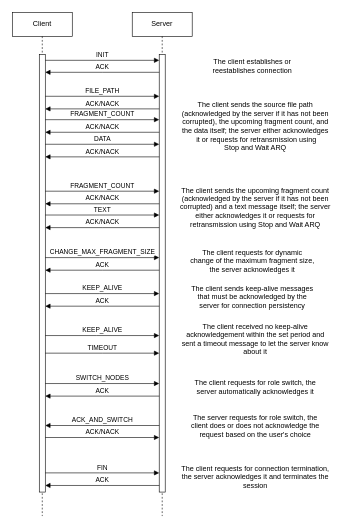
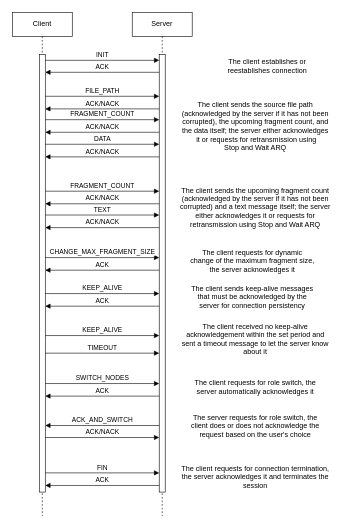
node "The client establishes or reestablishes connection": moved (252, 66) -> (267, 66)
